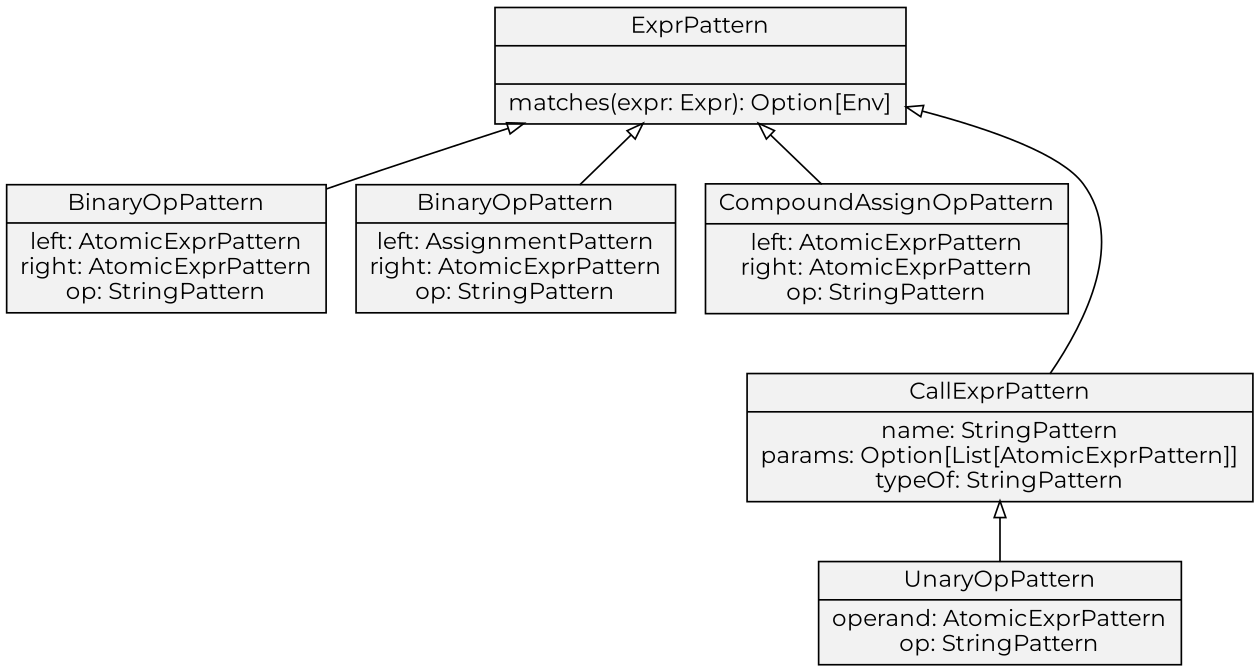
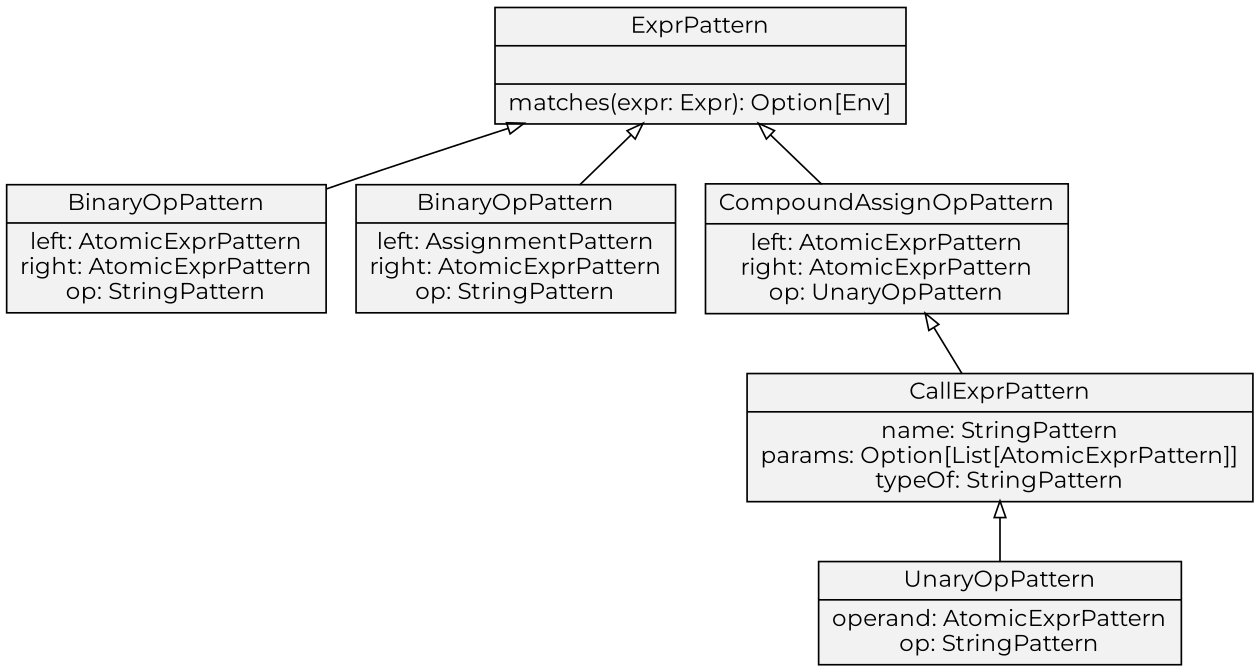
edge "CallExprPattern" -> "ExprPattern": now "CallExprPattern" -> "CompoundAssignOpPattern"
node "CompoundAssignOpPattern": text "op: StringPattern" -> "op: UnaryOpPattern"
